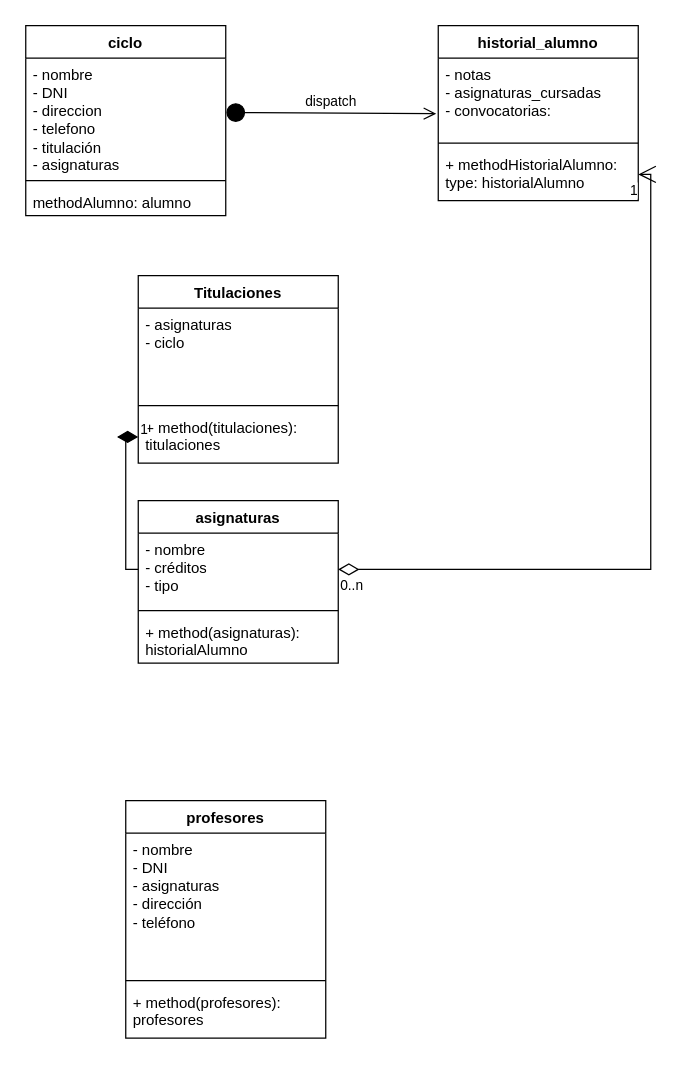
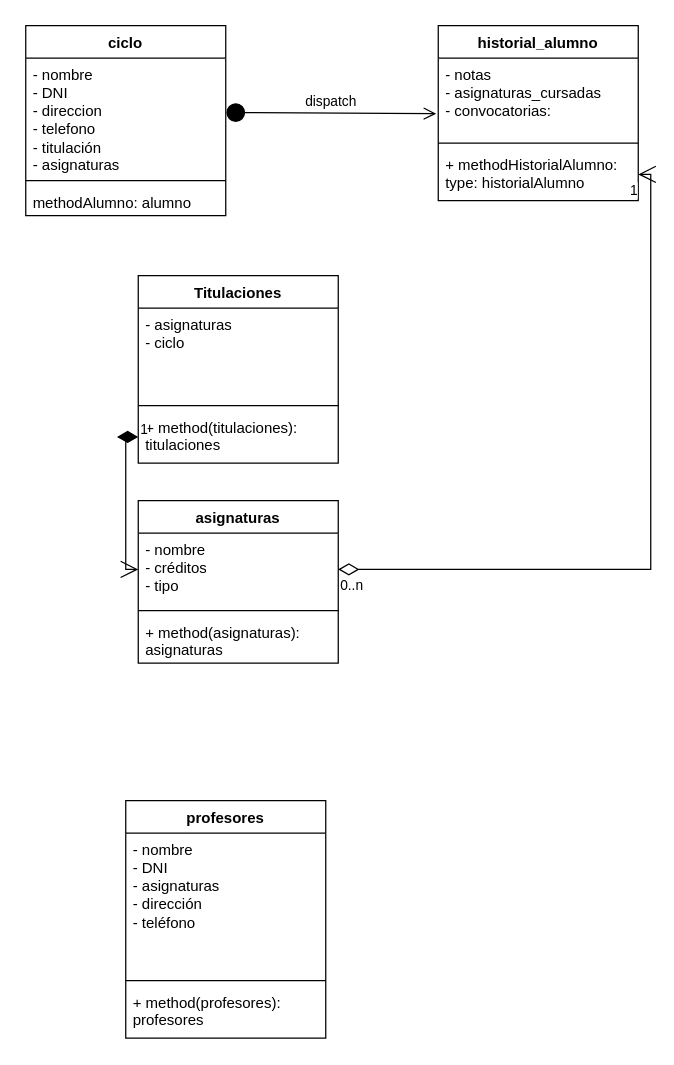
edge "- nombre - créditos - tipo" -> "+ method(titulaciones): titulaciones": arrowhead none -> open
node "+ method(asignaturas): historialAlumno": label "+ method(asignaturas): historialAlumno" -> "+ method(asignaturas): asignaturas"
